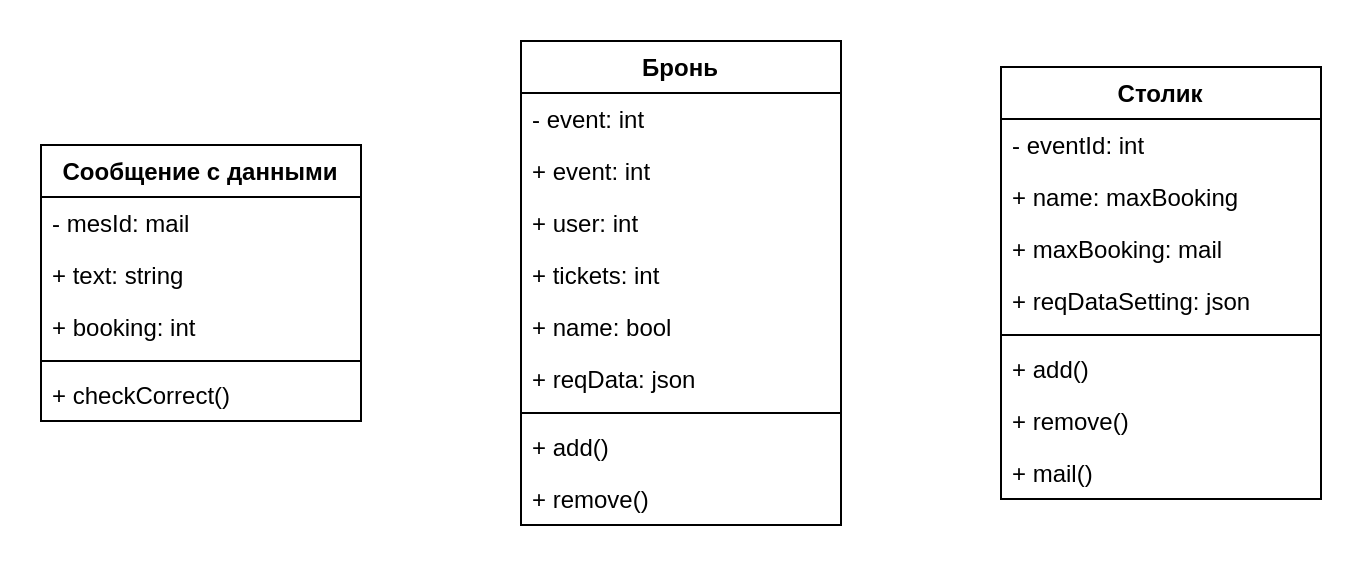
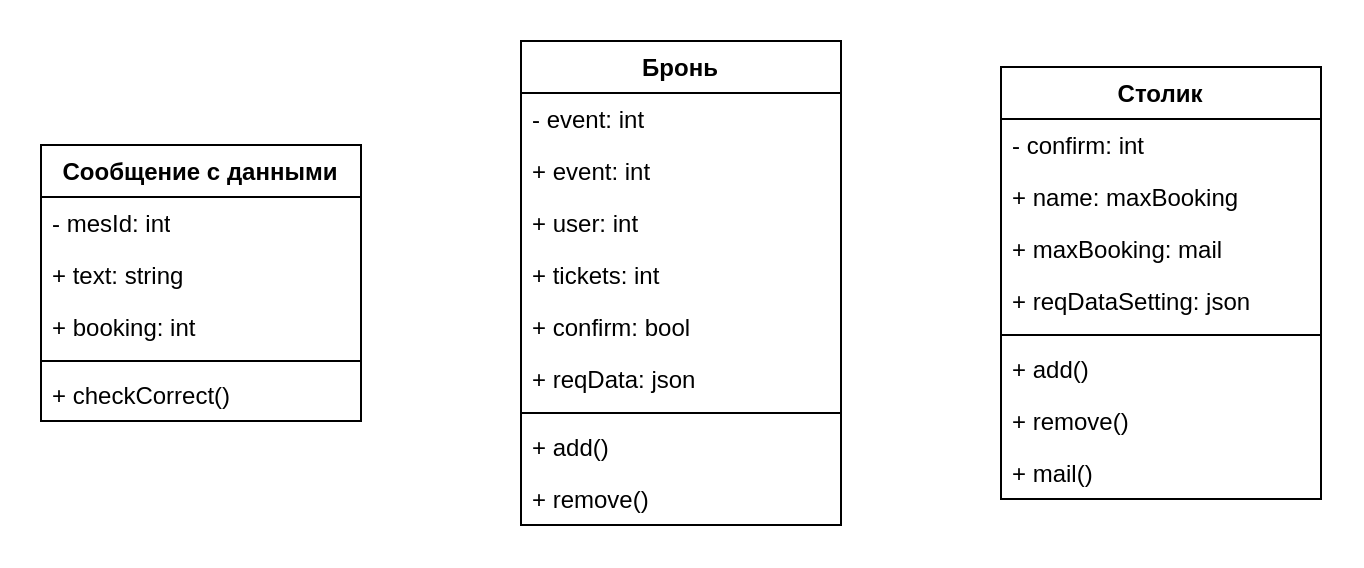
node "- eventId: int": label "- eventId: int" -> "- confirm: int"
node "- mesId: mail": label "- mesId: mail" -> "- mesId: int"
node "+ name: bool": label "+ name: bool" -> "+ confirm: bool"
